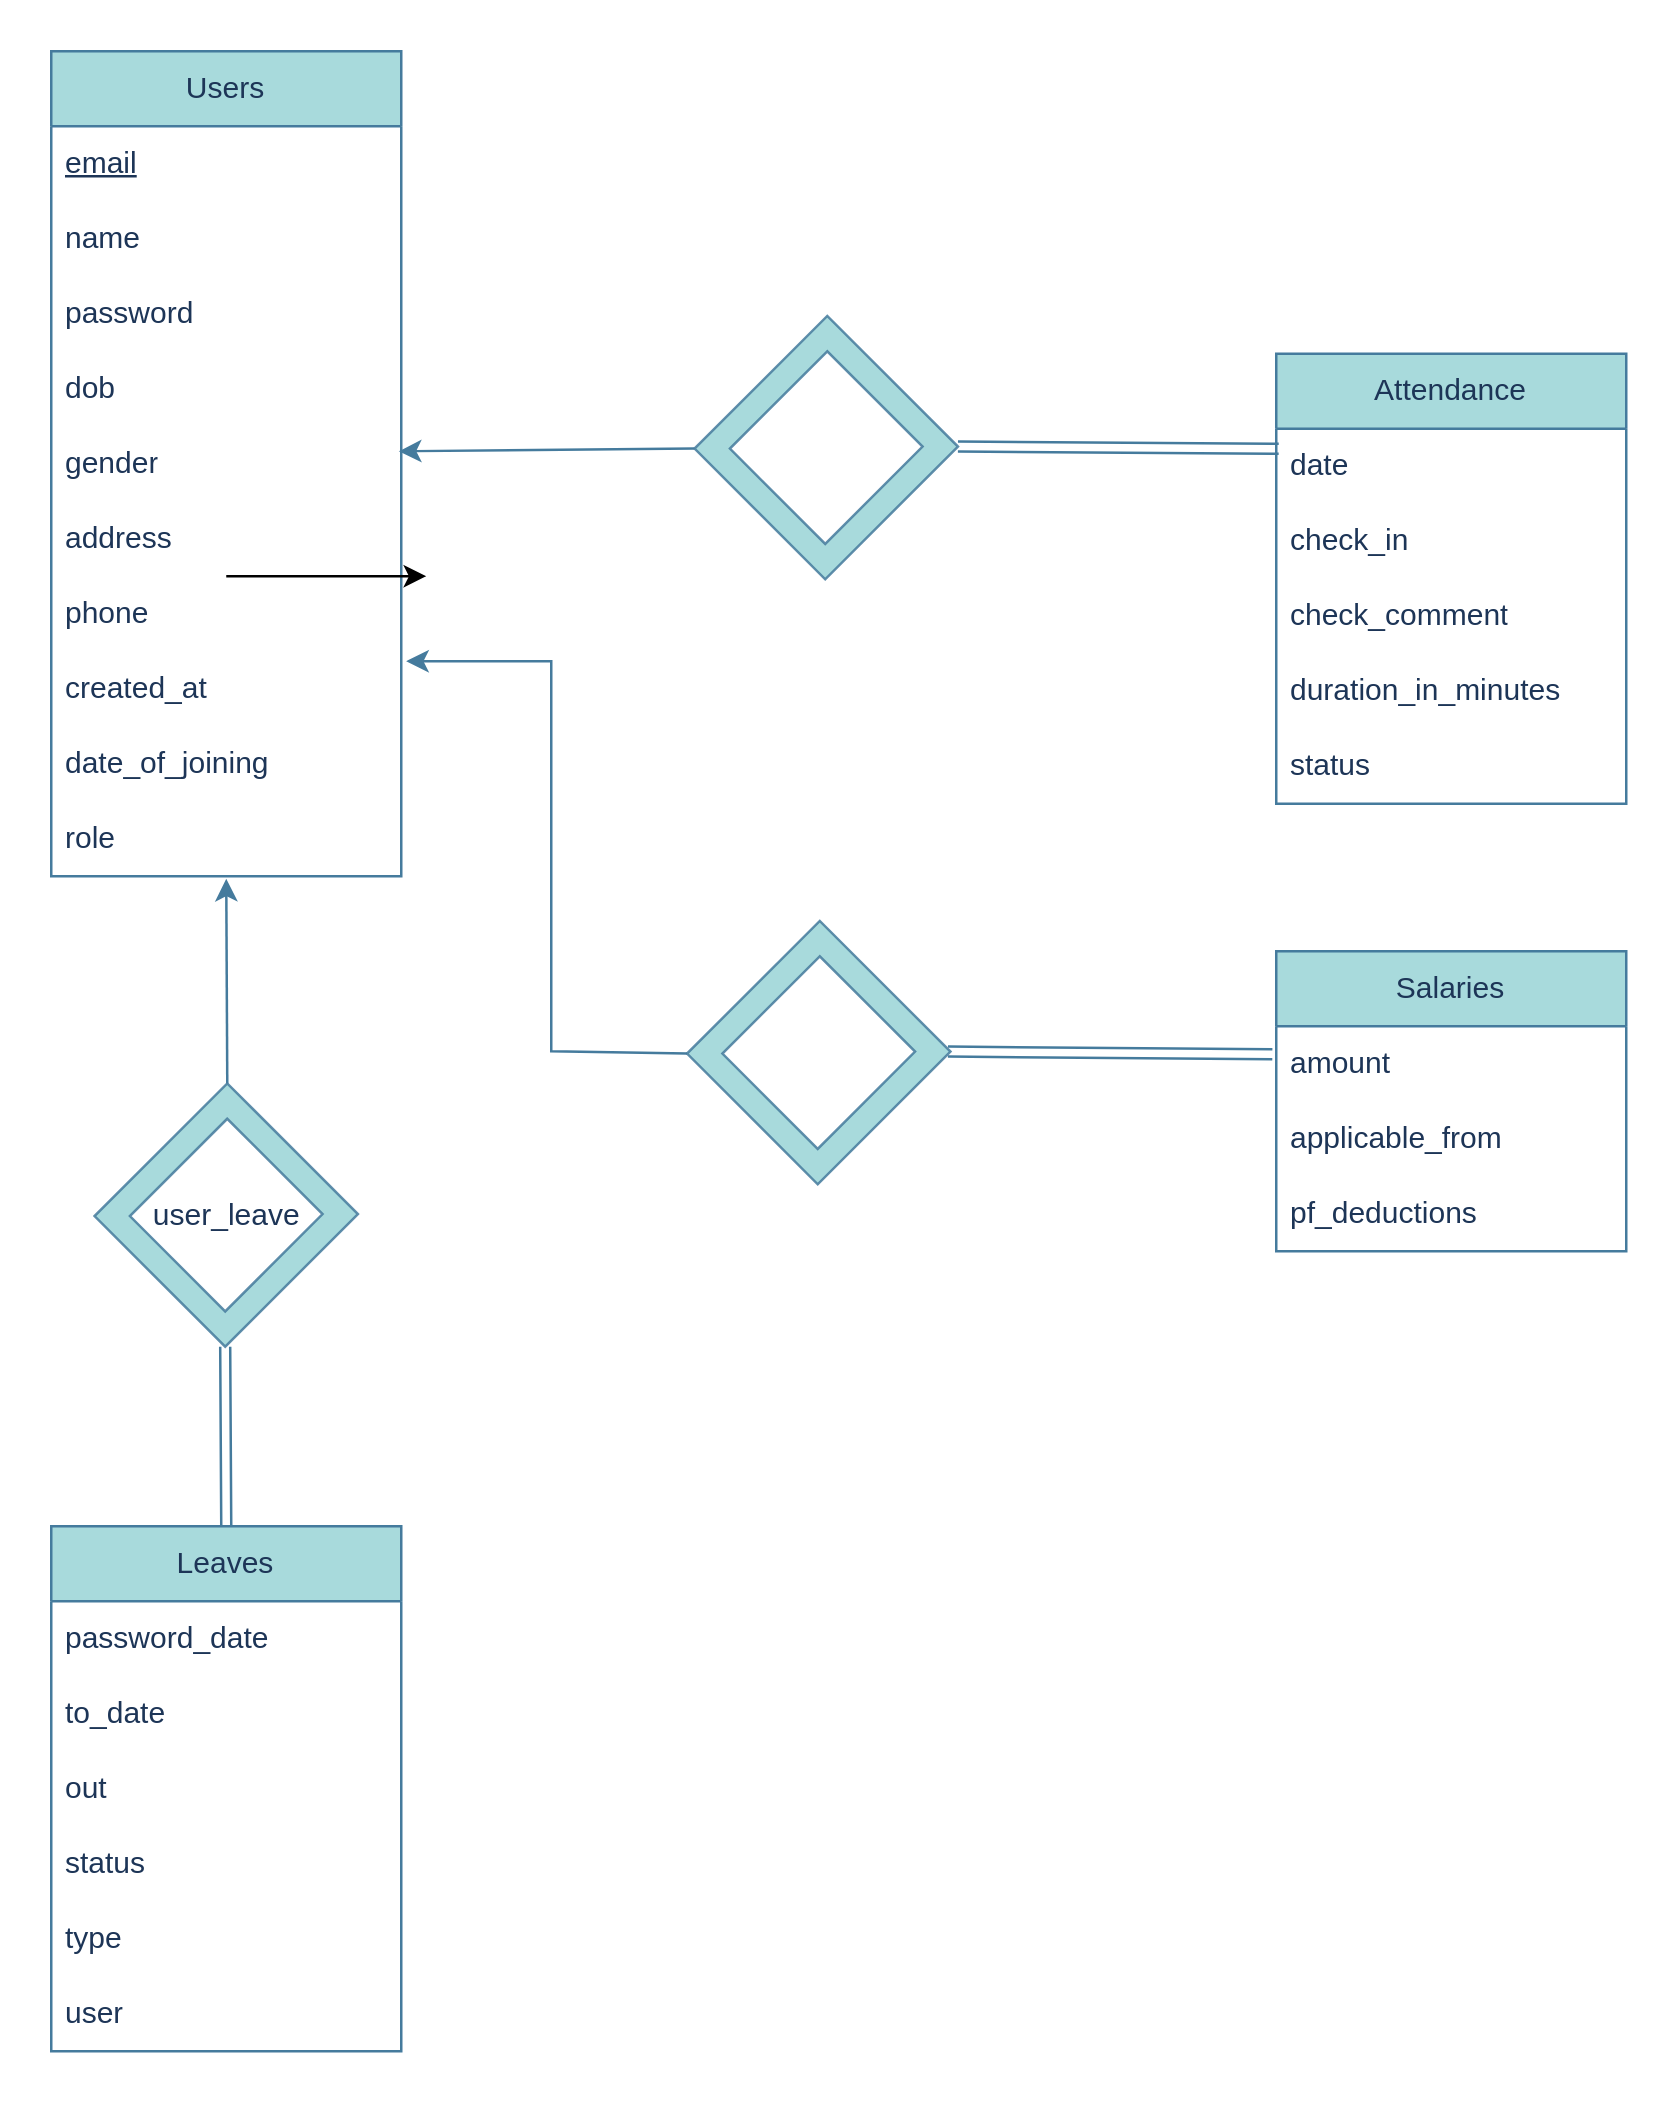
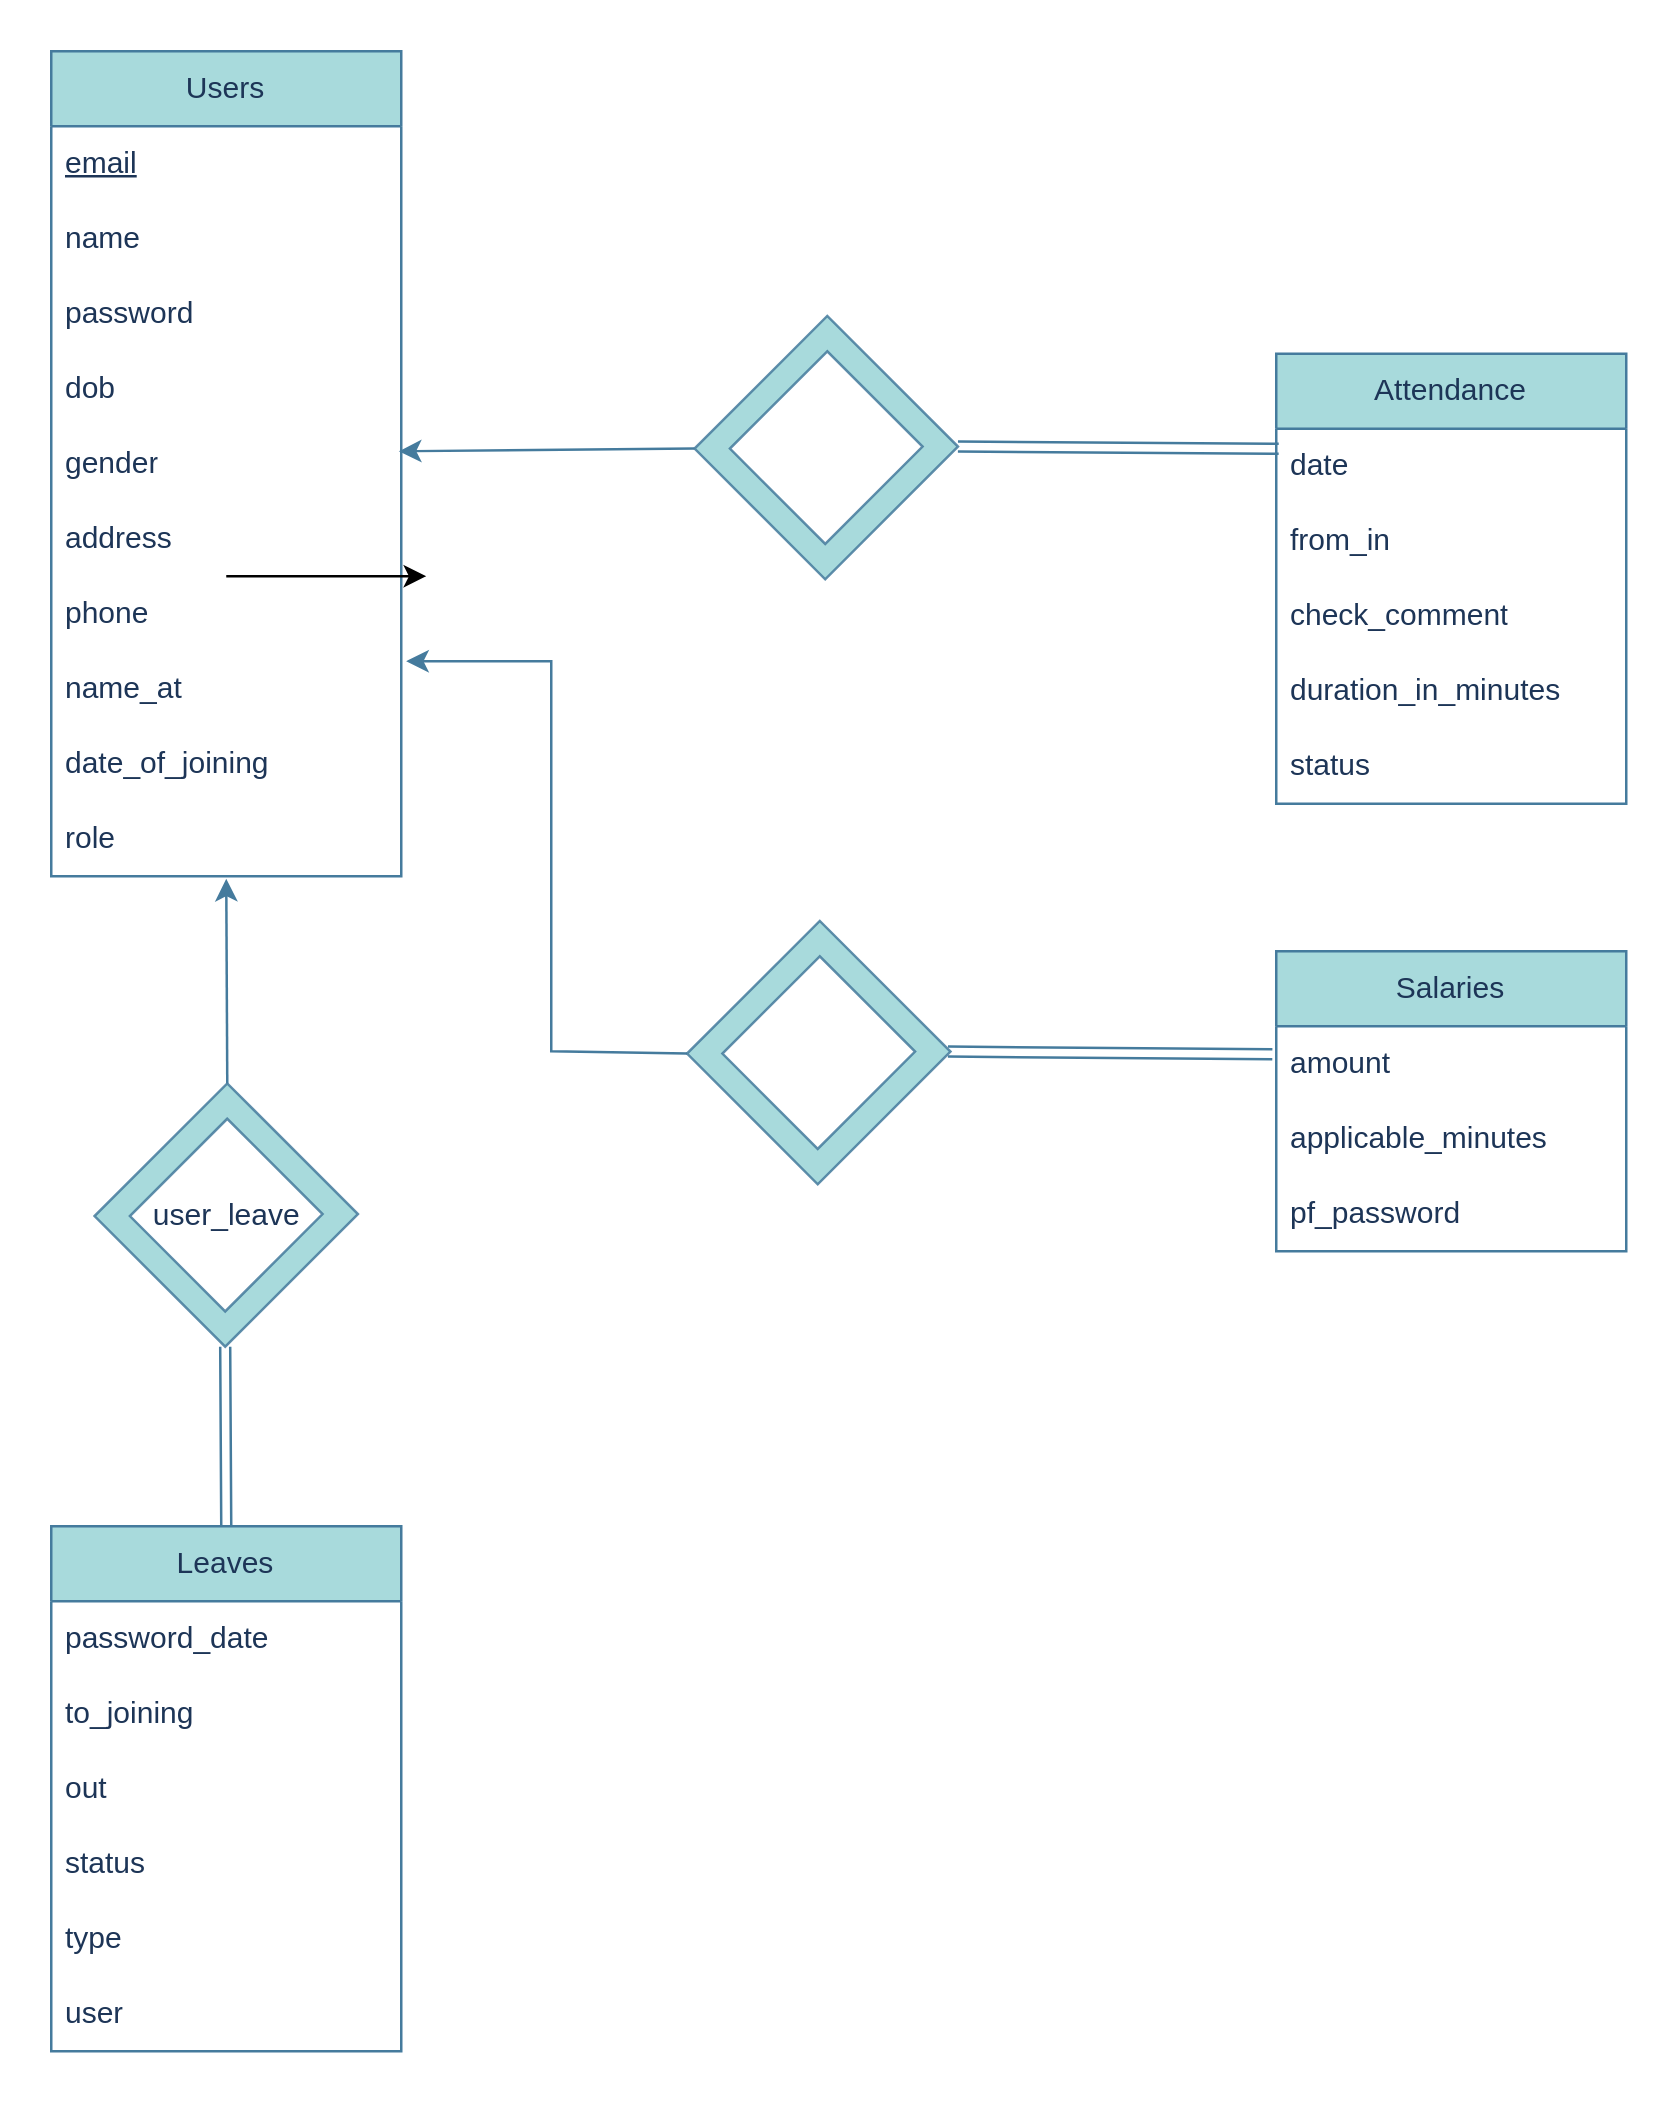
node "check_in": label "check_in" -> "from_in"
node "created_at": label "created_at" -> "name_at"
node "applicable_from": label "applicable_from" -> "applicable_minutes"
node "pf_deductions": label "pf_deductions" -> "pf_password"
node "to_date": label "to_date" -> "to_joining"
